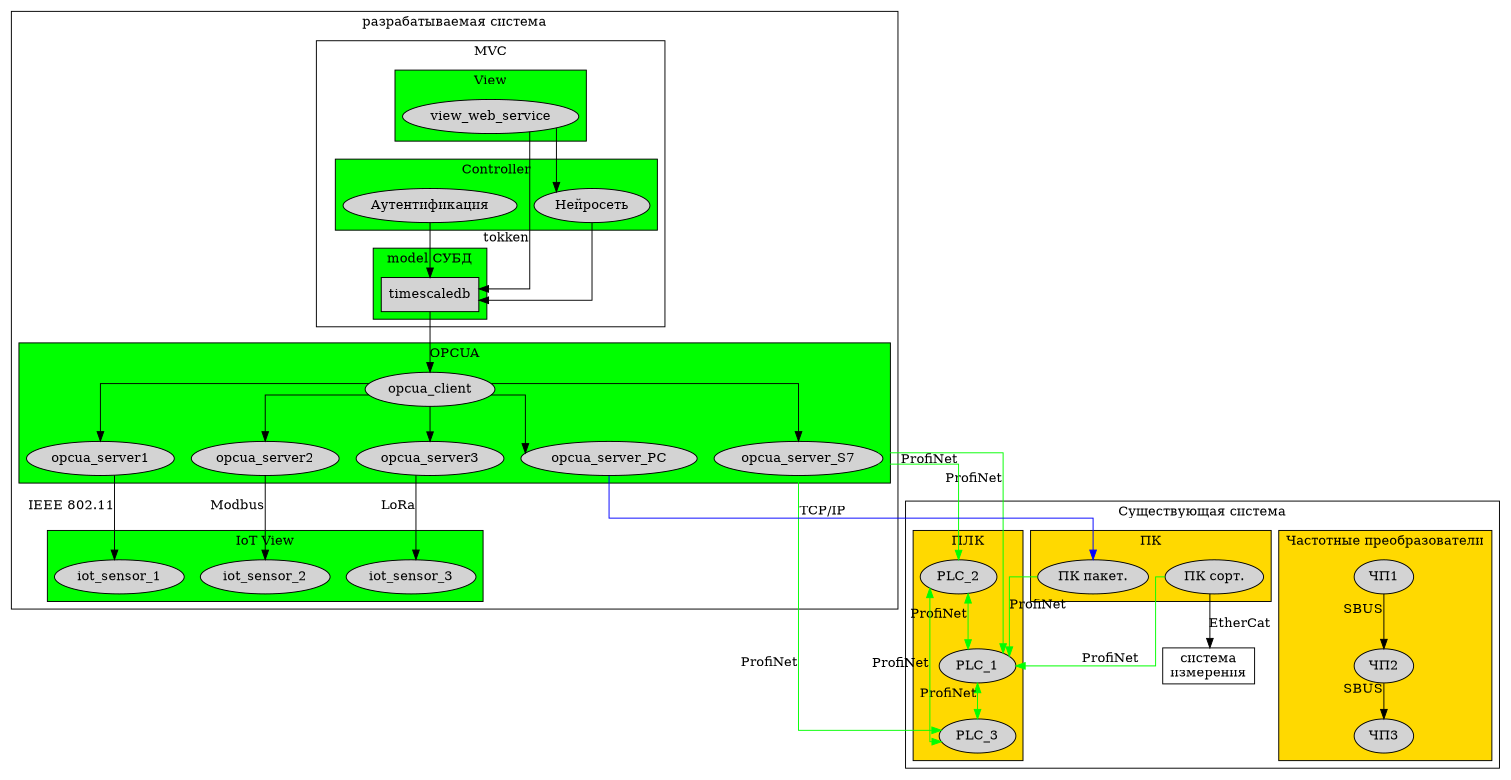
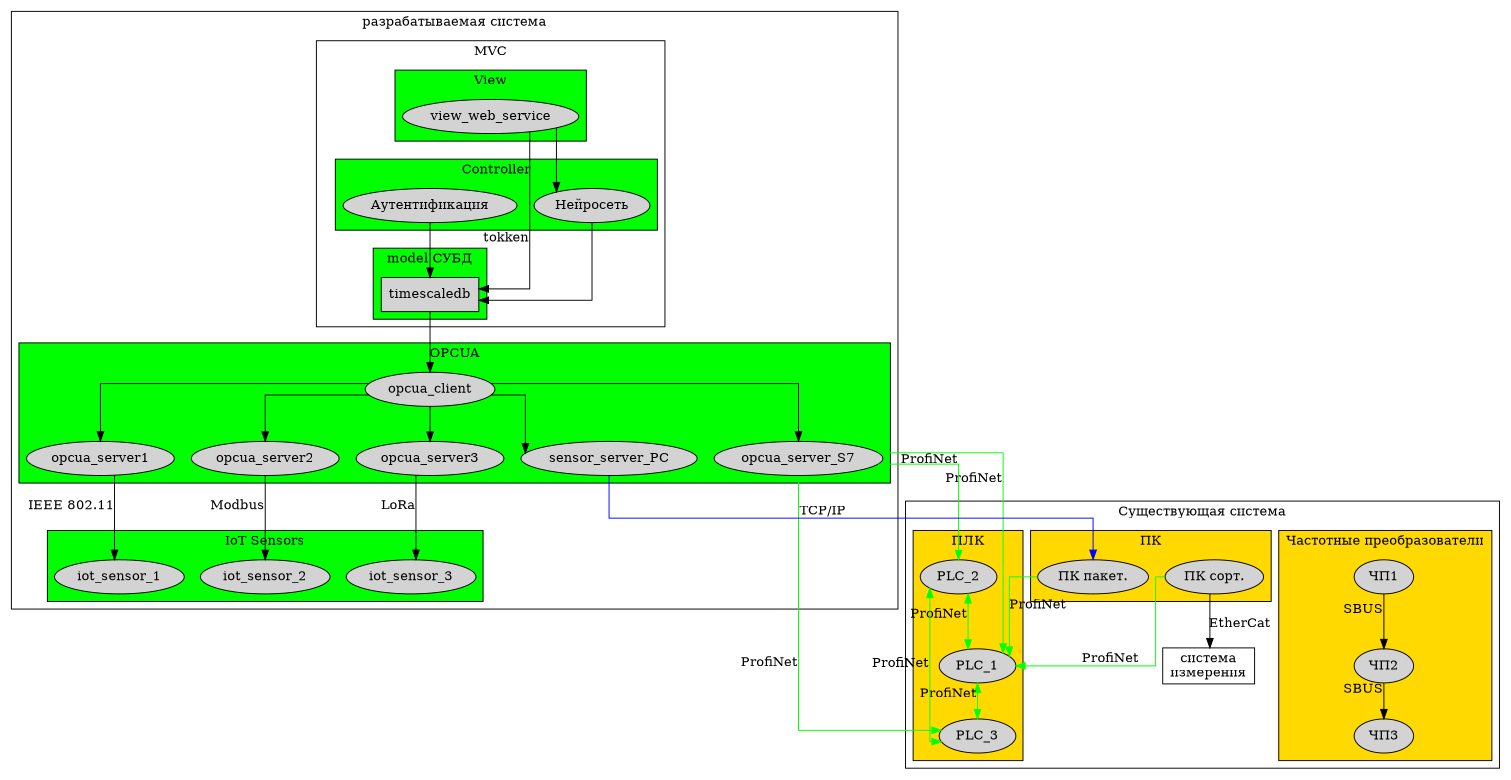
node "opcua_server_PC": label "opcua_server_PC" -> "sensor_server_PC"
cluster "IoT View": label "IoT View" -> "IoT Sensors"
